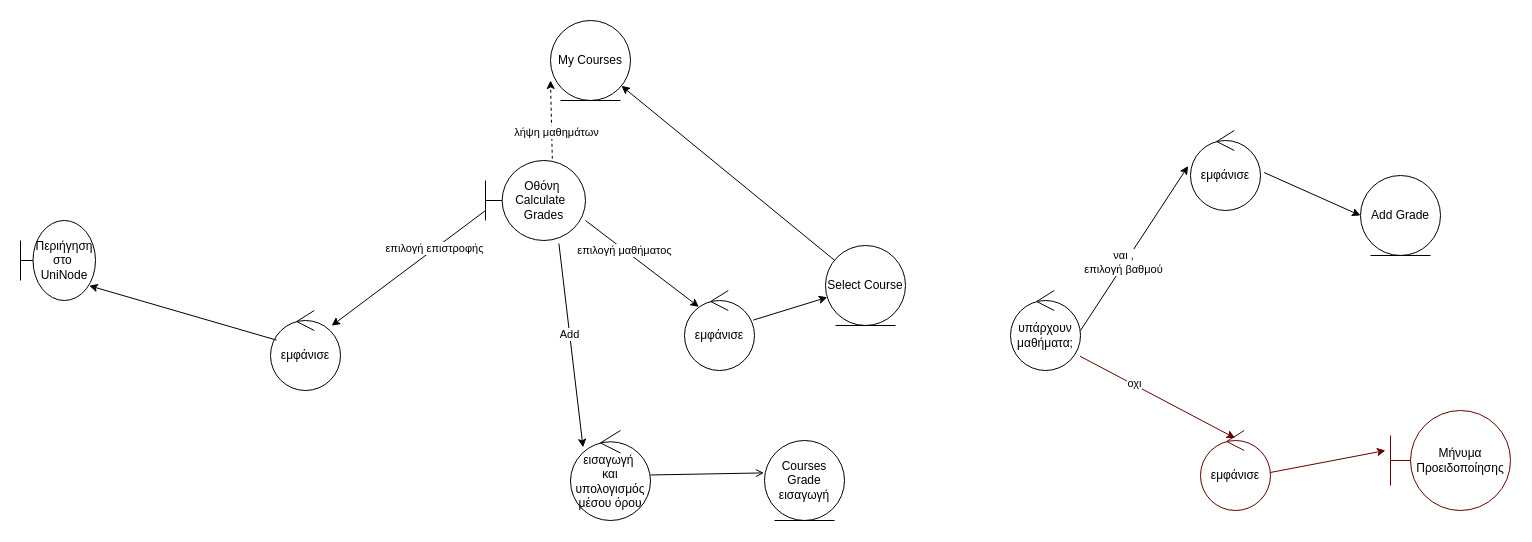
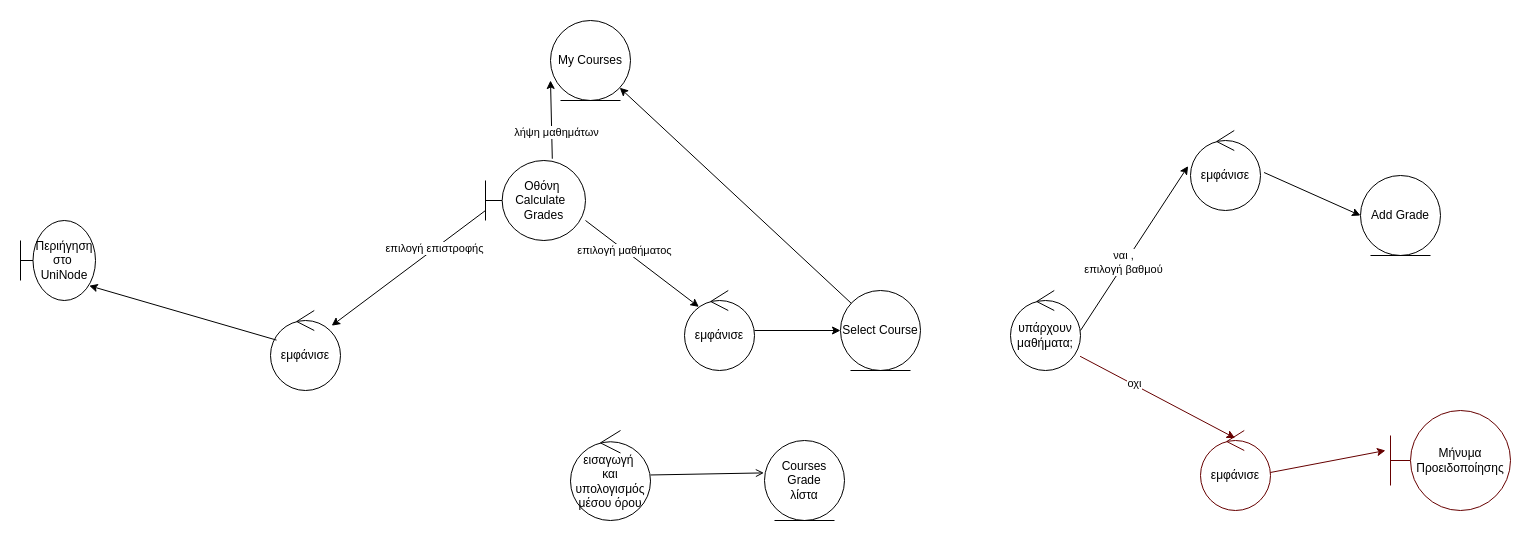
edge "Οθόνη Calculate Grades" -> "My Courses": style dashed -> solid
node "Select Course": moved (866, 286) -> (881, 331)
edge "Οθόνη Calculate Grades" -> "εισαγωγή και υπολογισμός μέσου όρου": removed, label "Add"
node "Courses Grade εισαγωγή": label "Courses Grade εισαγωγή" -> "Courses Grade λίστα"
